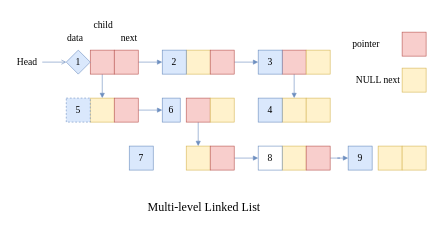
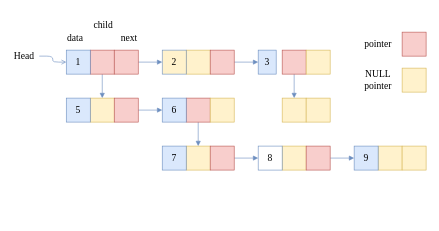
node "pointer": moved (366, 44) -> (378, 44)
node "Head": moved (27, 62) -> (24, 56)
node "1": shape diamond -> rectangle
node "2": fillcolor #dae8fc -> #fff2cc
node "3": size 24x24 -> 18x24
node "NULL next": label "NULL next" -> "NULL pointer"
node "5": style dashed -> solid
node "6": size 18x24 -> 24x24
node "4": removed
node "7": moved (141, 158) -> (174, 158)
node "9": moved (360, 158) -> (366, 158)
node "Multi-level Linked List": removed
